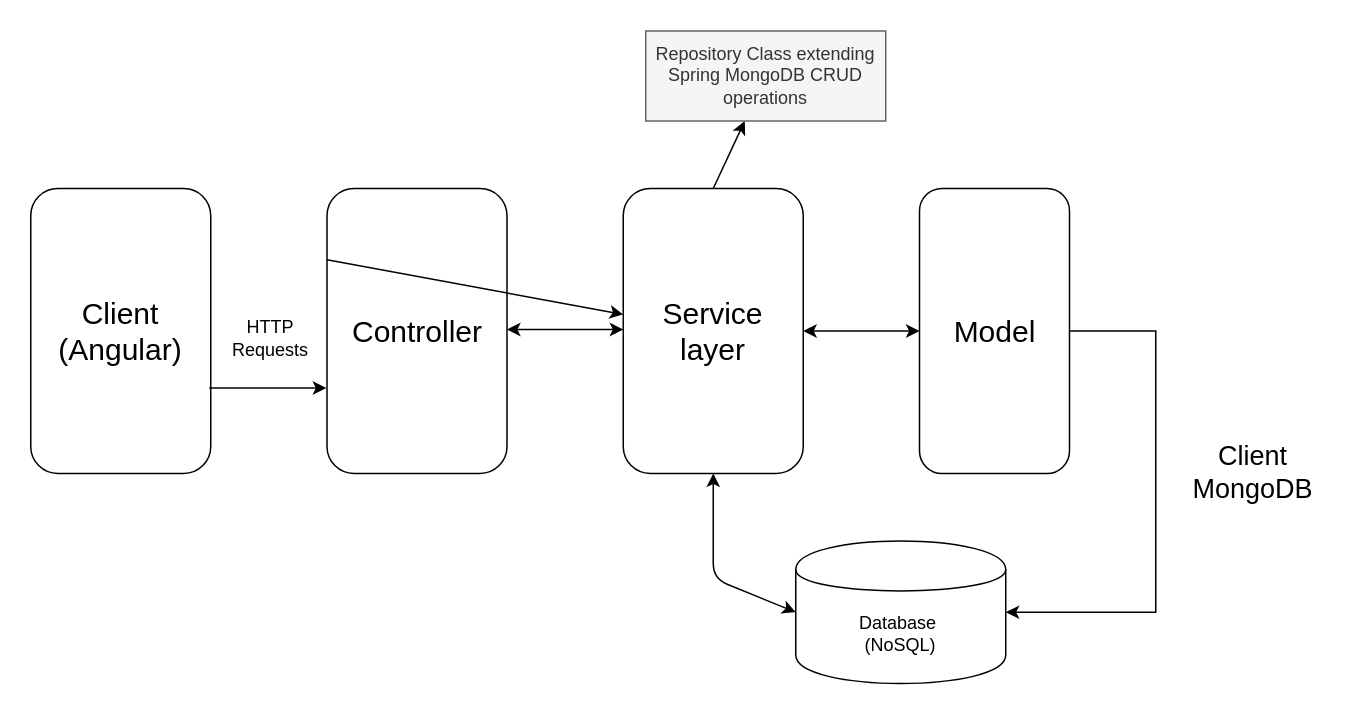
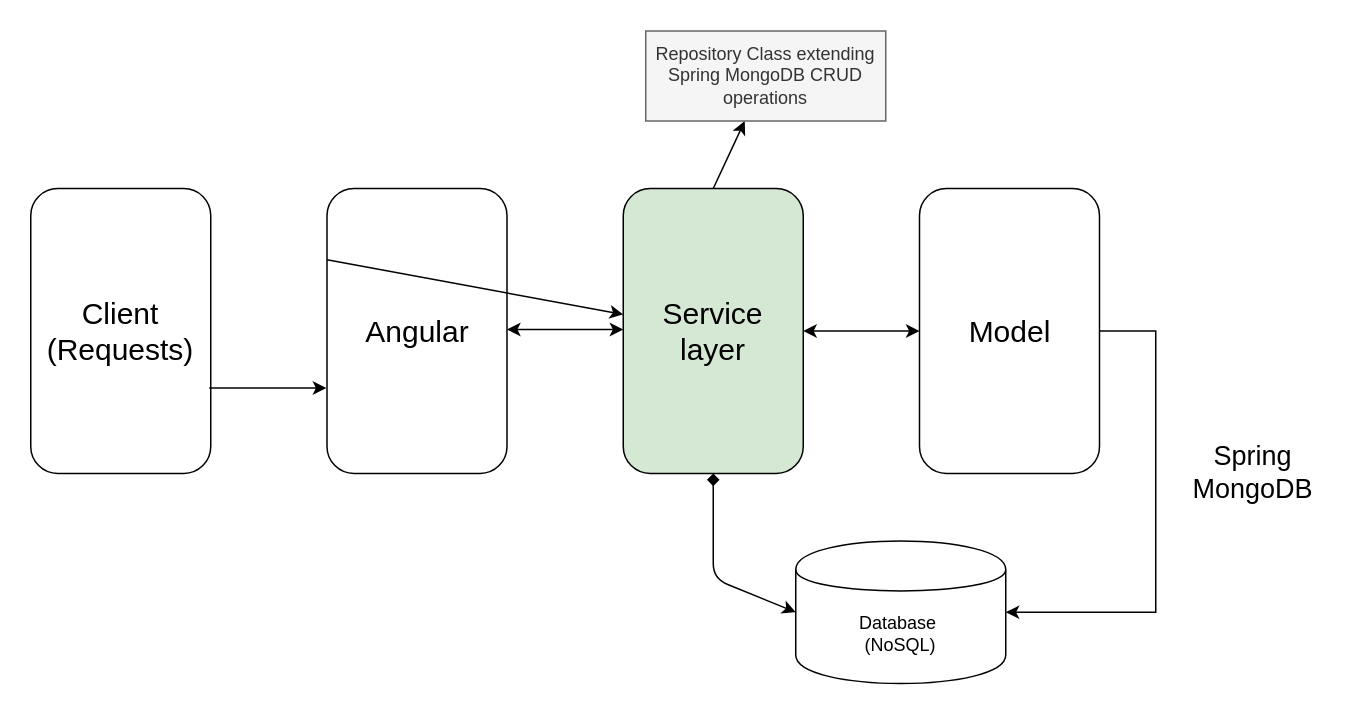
node "Client (Angular)": label "Client (Angular)" -> "Client (Requests)"
node "Controller": label "Controller" -> "Angular"
node "Service layer": fillcolor #ffffff -> #d5e8d4
node "Model": size 150x285 -> 180x285
node "HTTP Requests": removed
node "Client MongoDB": label "Client MongoDB" -> "Spring MongoDB"
edge "Service layer" -- "Database (NoSQL)": arrowhead classic -> diamond
